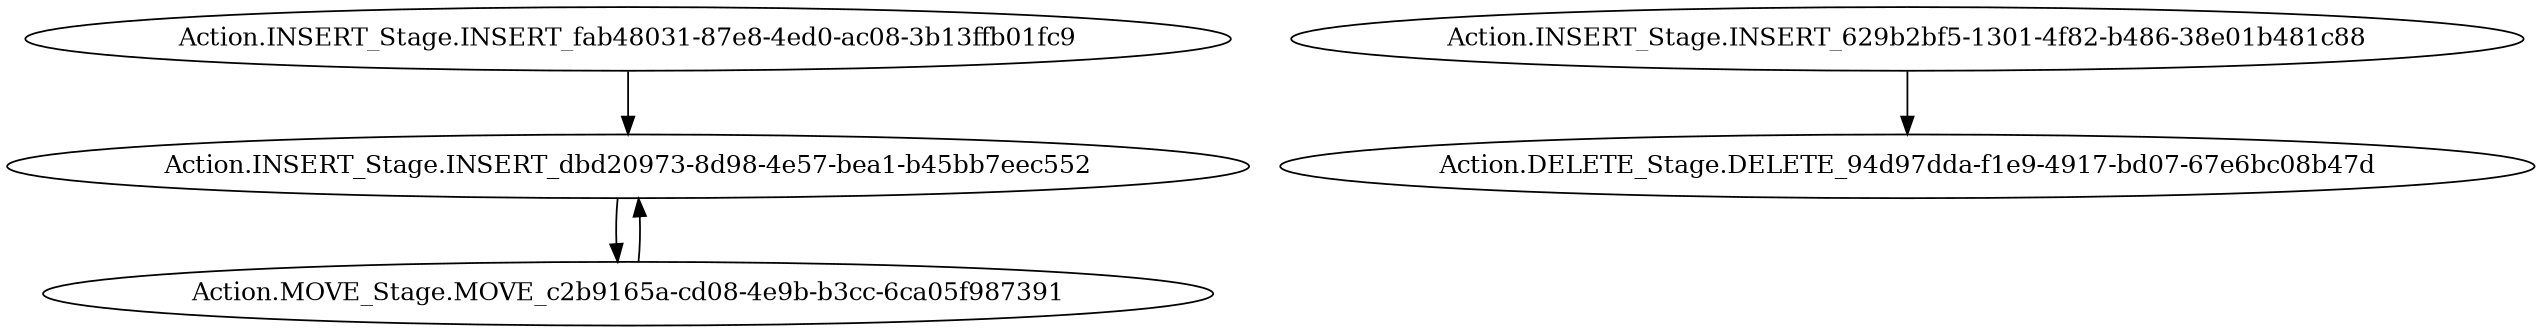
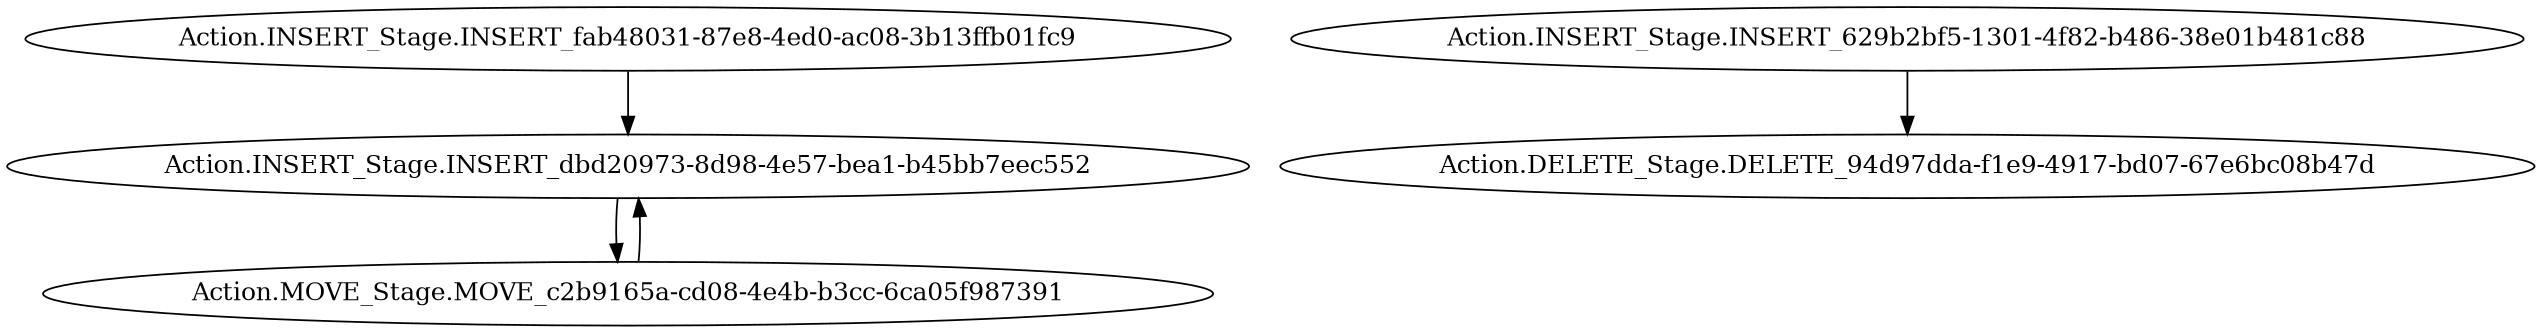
node "Action.MOVE_Stage.MOVE_c2b9165a-cd08-4e9b-b3cc-6ca05f987391": label "Action.MOVE_Stage.MOVE_c2b9165a-cd08-4e9b-b3cc-6ca05f987391" -> "Action.MOVE_Stage.MOVE_c2b9165a-cd08-4e4b-b3cc-6ca05f987391"
